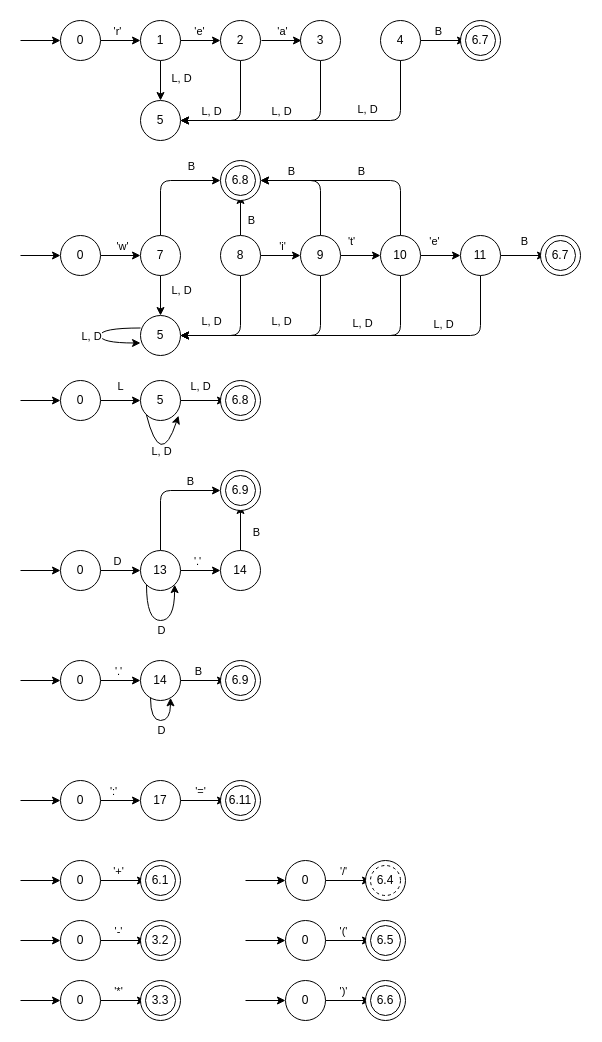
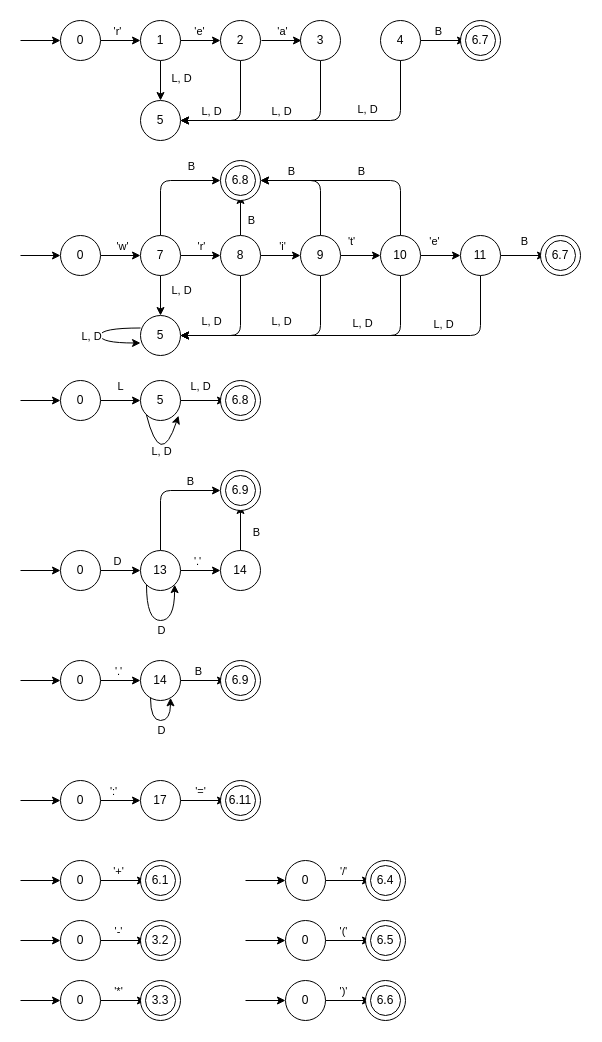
edge "7" -> "8": added, label "'r'"
node "6.4": style dashed -> solid
